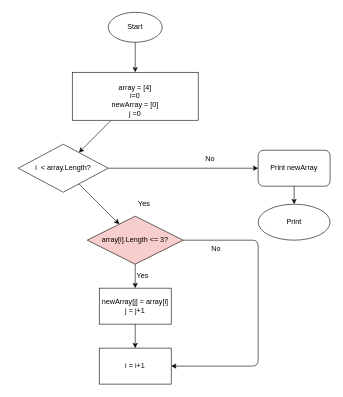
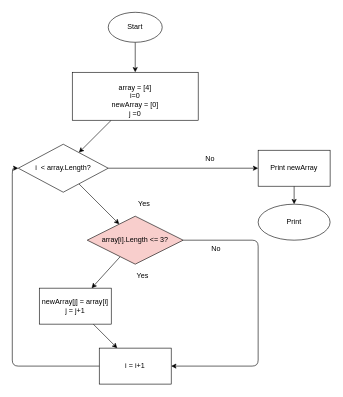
node "Print newArray": shape rounded rectangle -> rectangle
edge "i = i+1" -> "i < array.Length?": added
node "newArray[j] = array[i] j = j+1": moved (135, 306) -> (75, 306)
